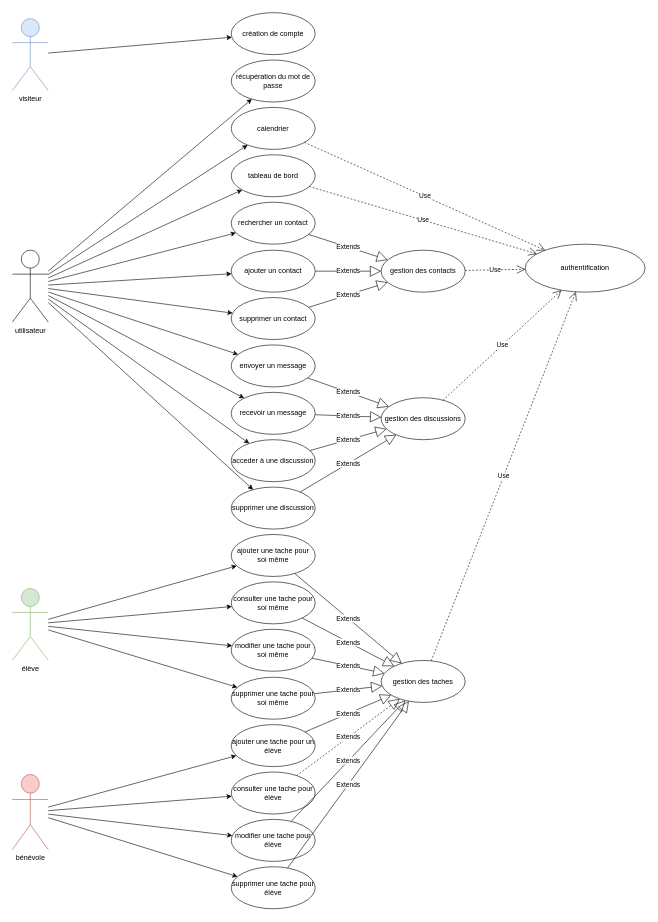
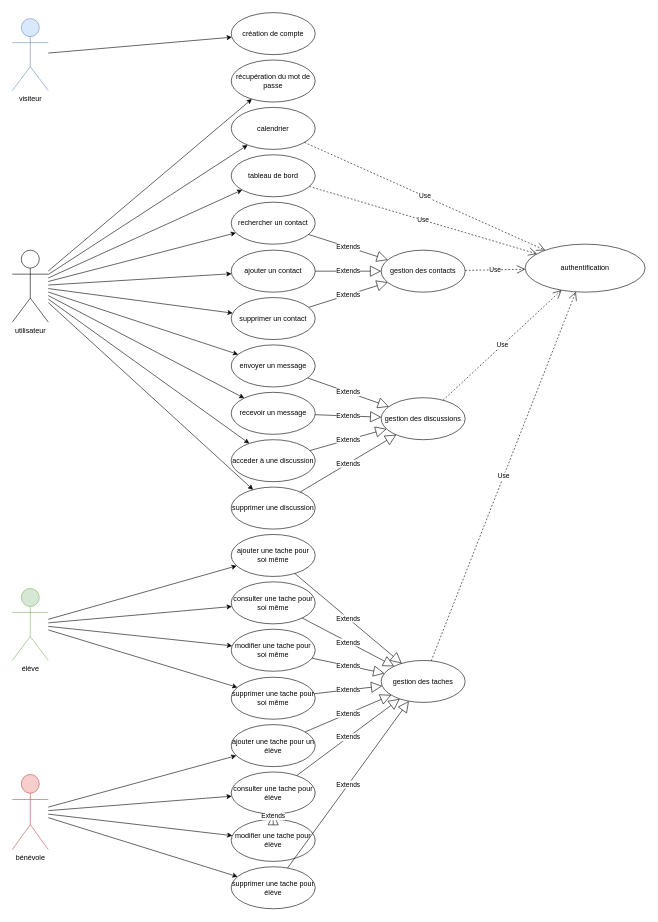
edge "consulter une tache pour élève" -> "gestion des taches": style dashed -> solid
edge "modifier une tache pour élève" -> "gestion des taches": now "modifier une tache pour élève" -> "consulter une tache pour élève"
